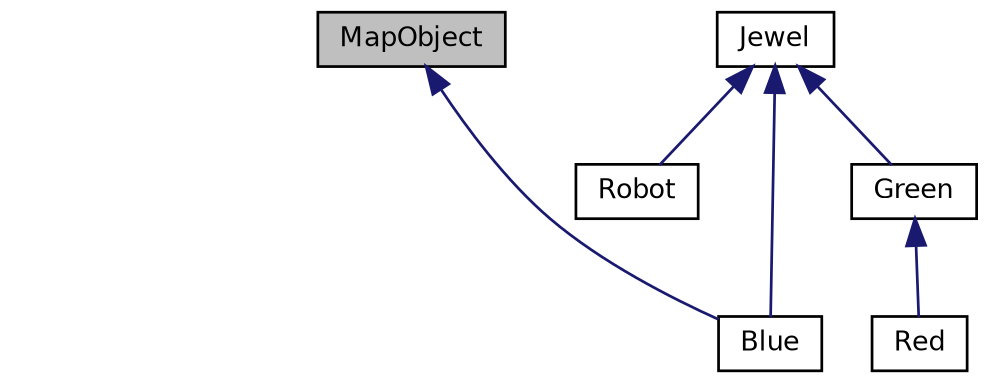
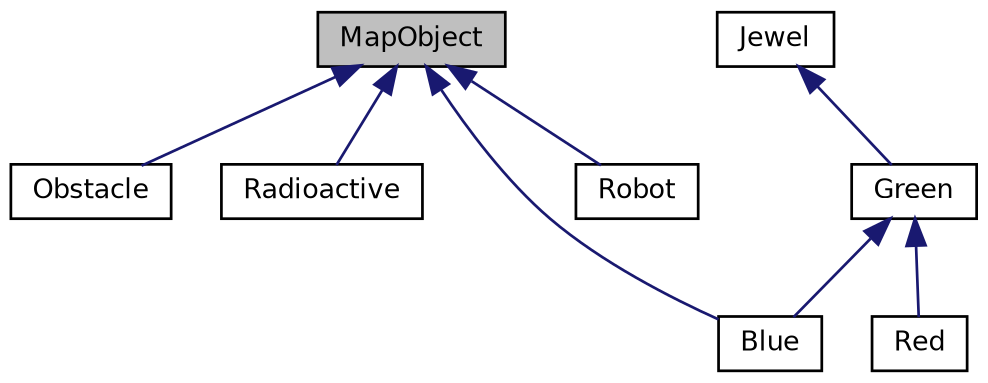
edge "Robot" -> "Jewel": now "Robot" -> "MapObject"
node "Obstacle": added
node "Radioactive": added
edge "Blue" -> "Jewel": now "Blue" -> "Green"
